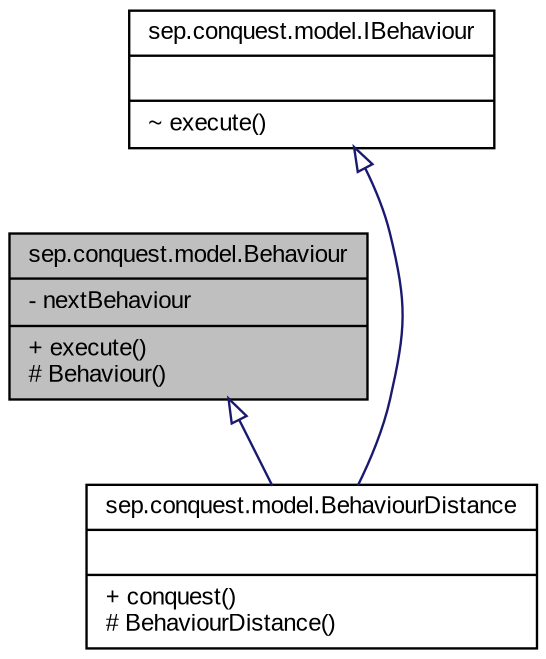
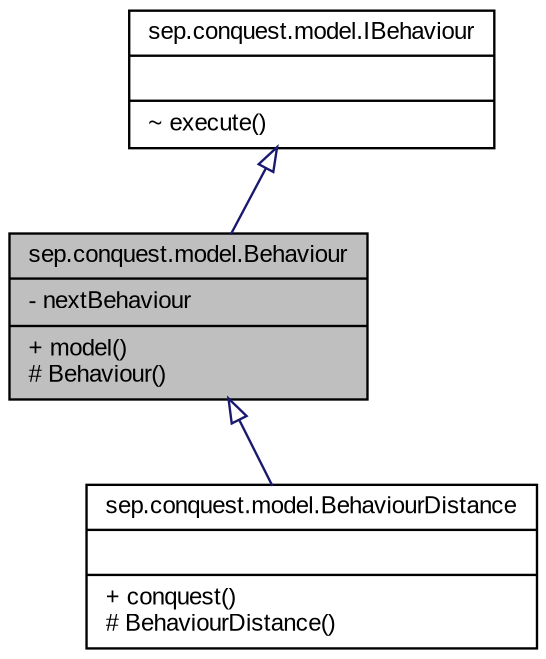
edge "sep.conquest.model.BehaviourDistance" -> "sep.conquest.model.IBehaviour": now "sep.conquest.model.Behaviour" -> "sep.conquest.model.IBehaviour"
node "sep.conquest.model.Behaviour": text "+ execute()" -> "+ model()"
